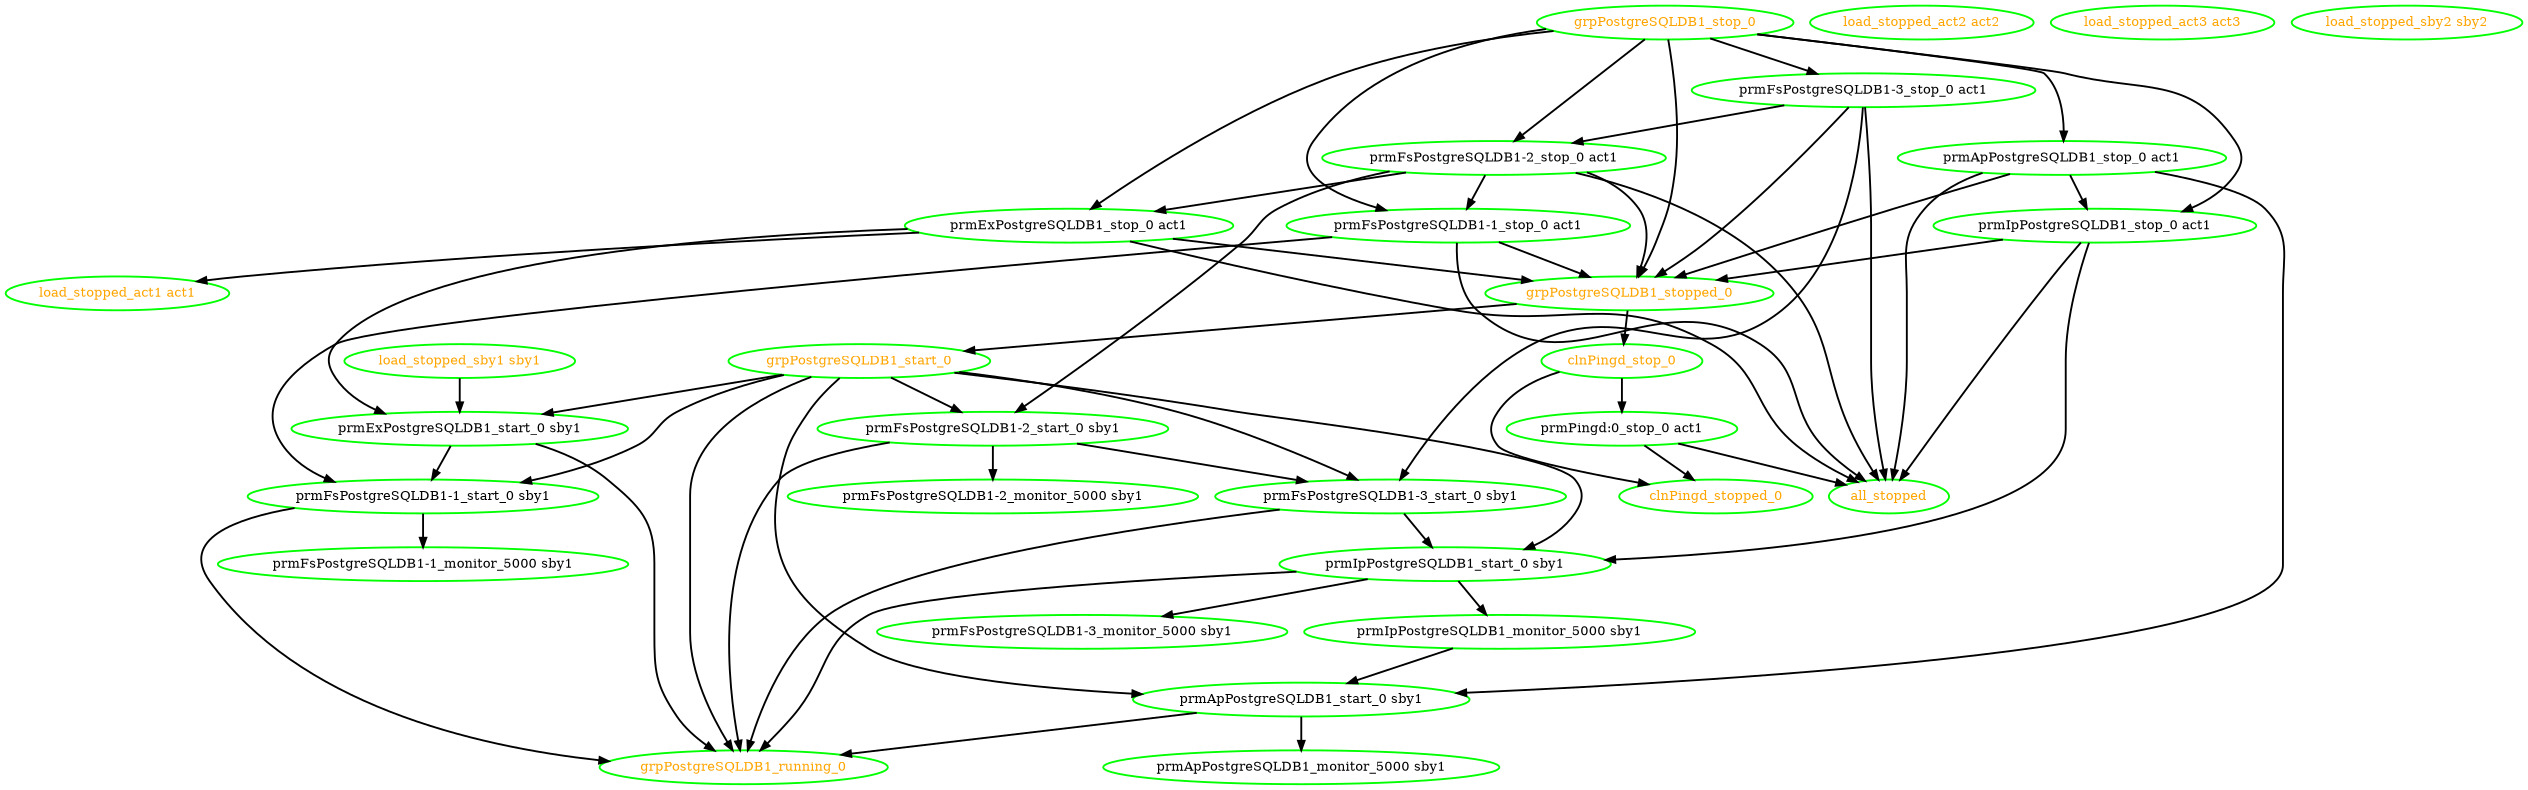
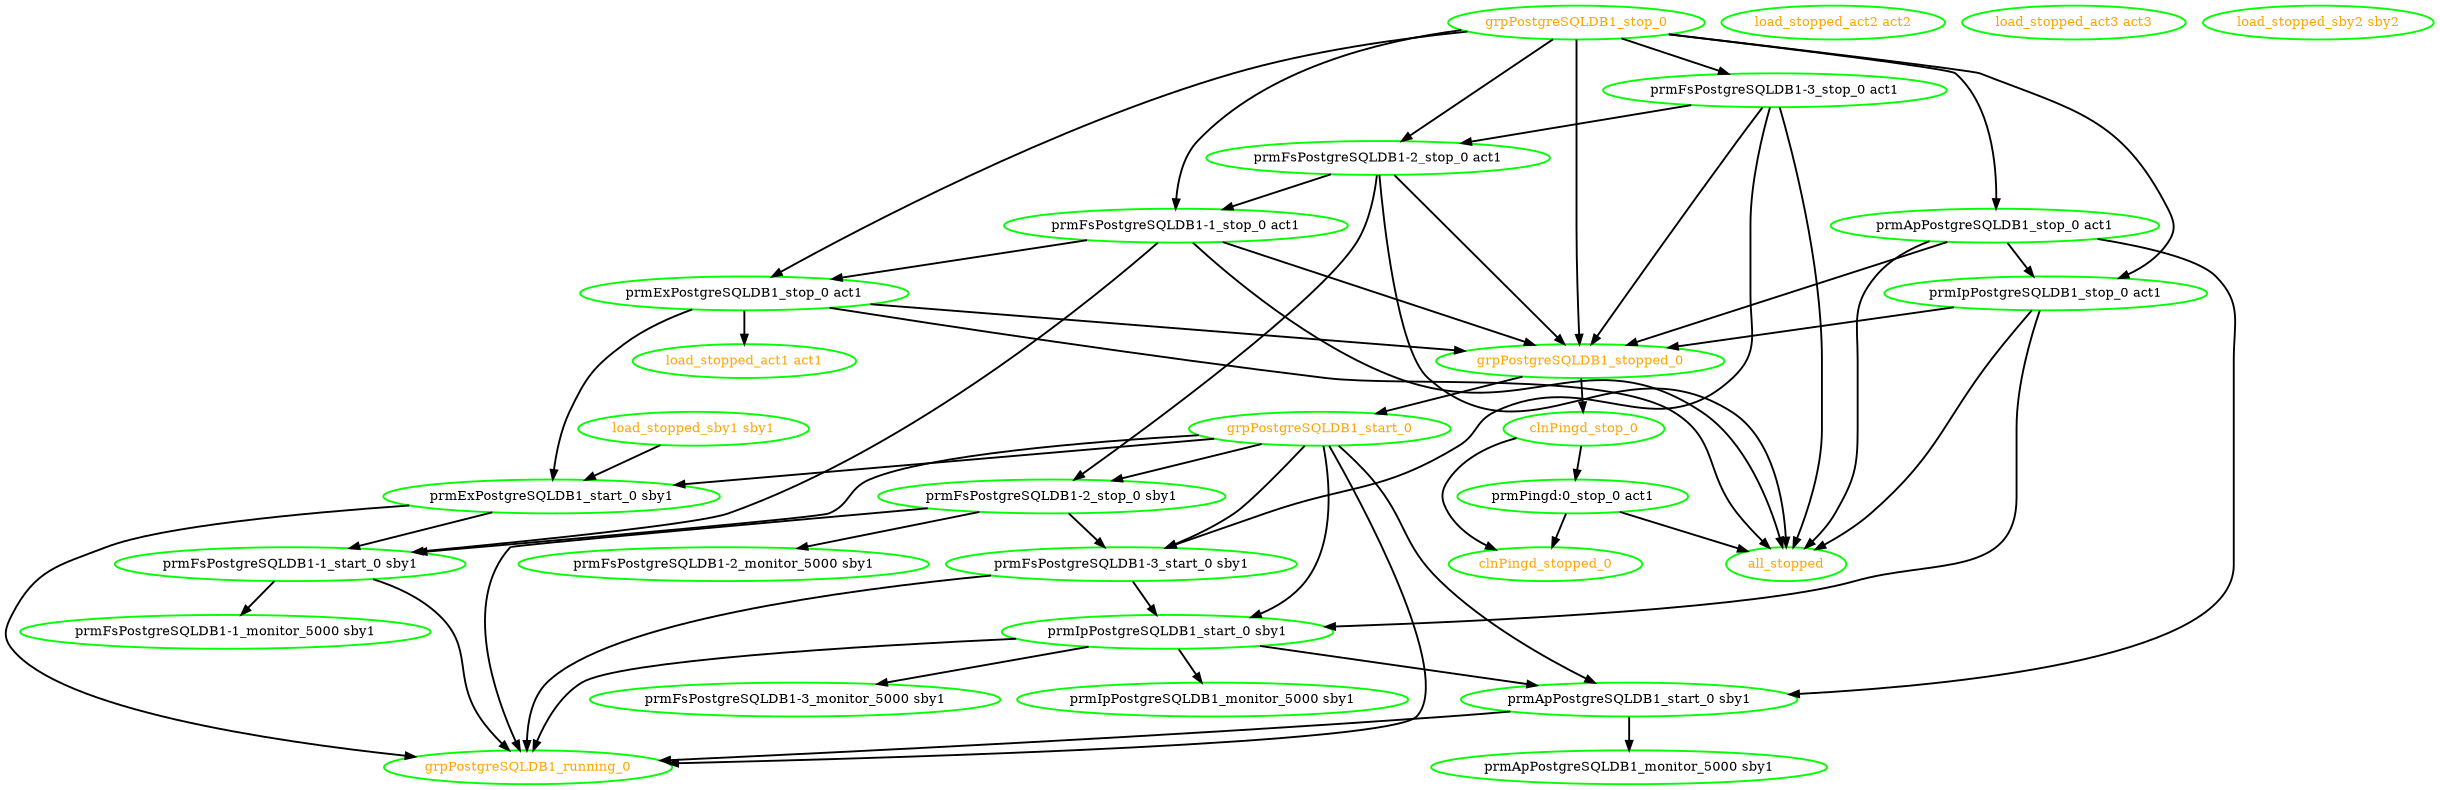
edge "prmFsPostgreSQLDB1-2_stop_0 act1" -> "prmExPostgreSQLDB1_stop_0 act1": now "prmFsPostgreSQLDB1-1_stop_0 act1" -> "prmExPostgreSQLDB1_stop_0 act1"
node "prmFsPostgreSQLDB1-2_start_0 sby1": label "prmFsPostgreSQLDB1-2_start_0 sby1" -> "prmFsPostgreSQLDB1-2_stop_0 sby1"
edge "prmIpPostgreSQLDB1_monitor_5000 sby1" -> "prmApPostgreSQLDB1_start_0 sby1": now "prmIpPostgreSQLDB1_start_0 sby1" -> "prmApPostgreSQLDB1_start_0 sby1"
